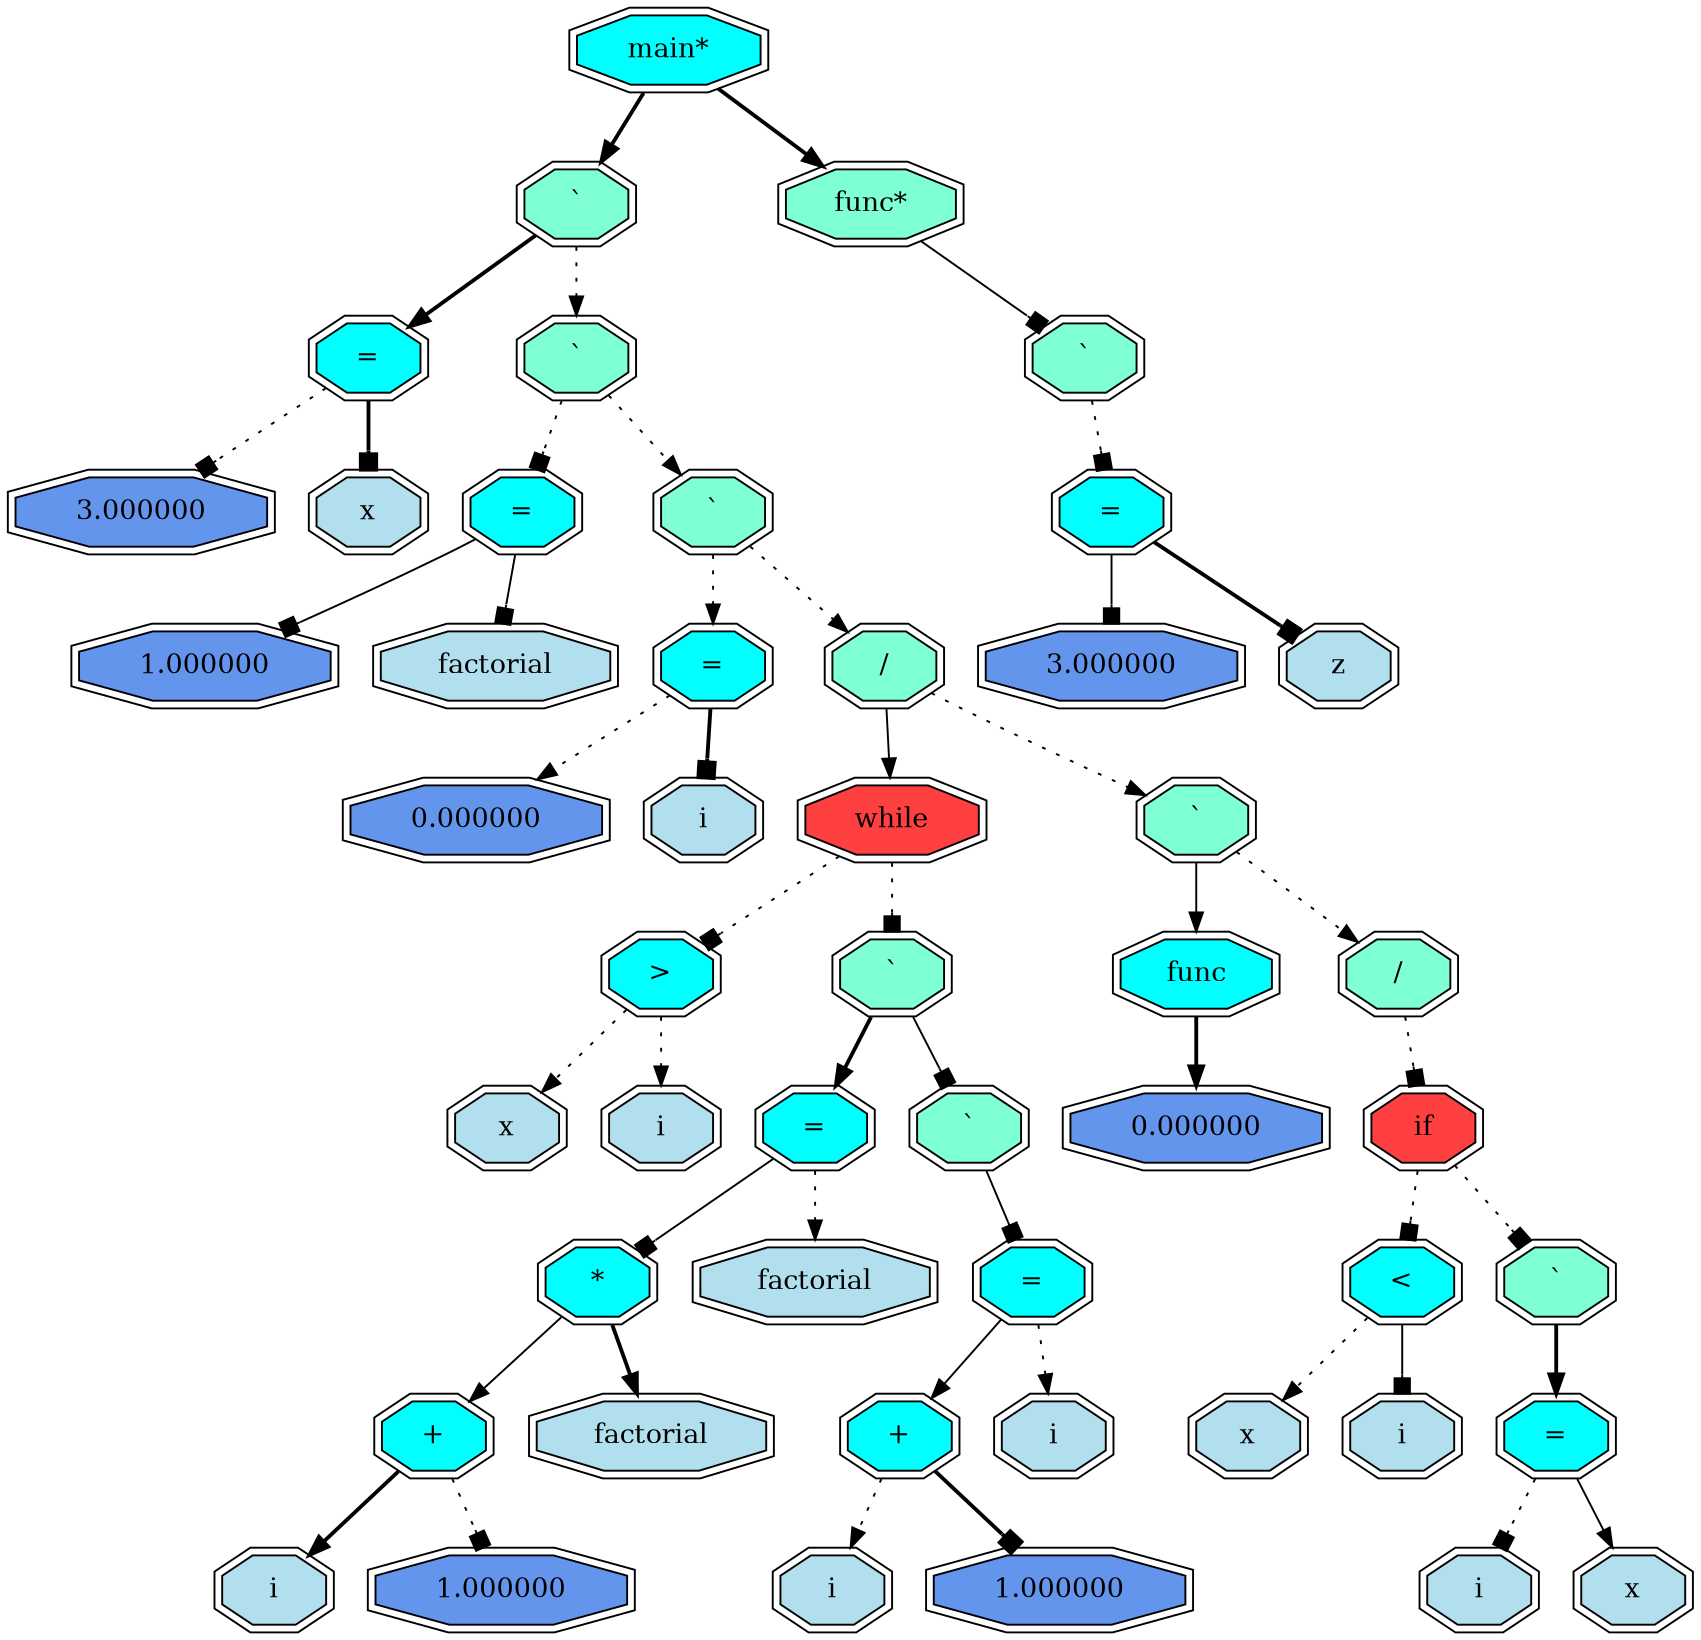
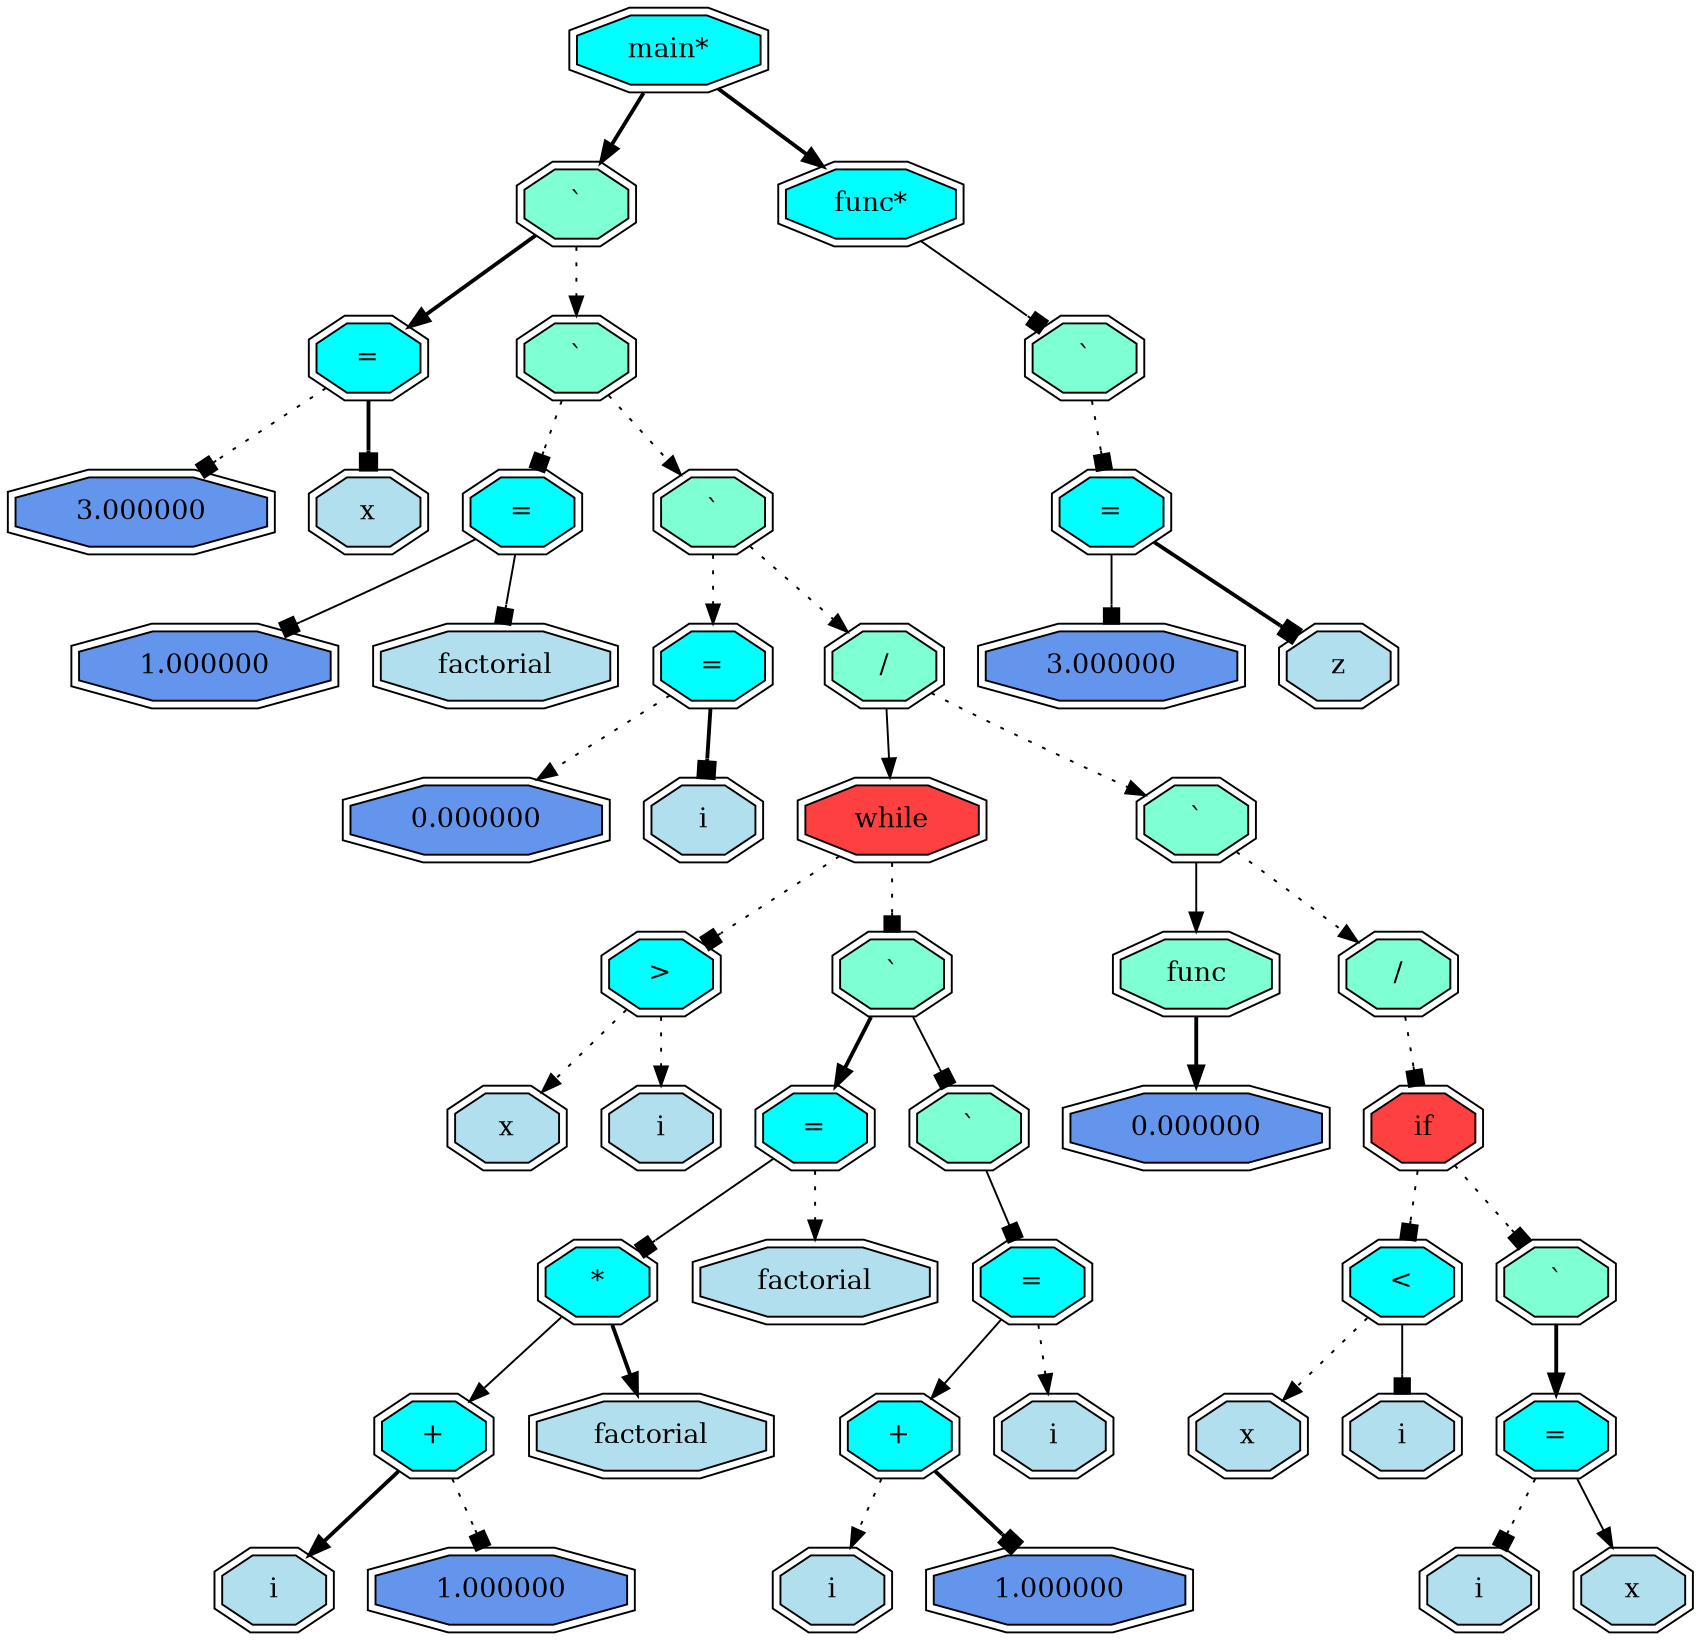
node "func*": fillcolor aquamarine -> aqua
node "func": fillcolor aqua -> aquamarine
